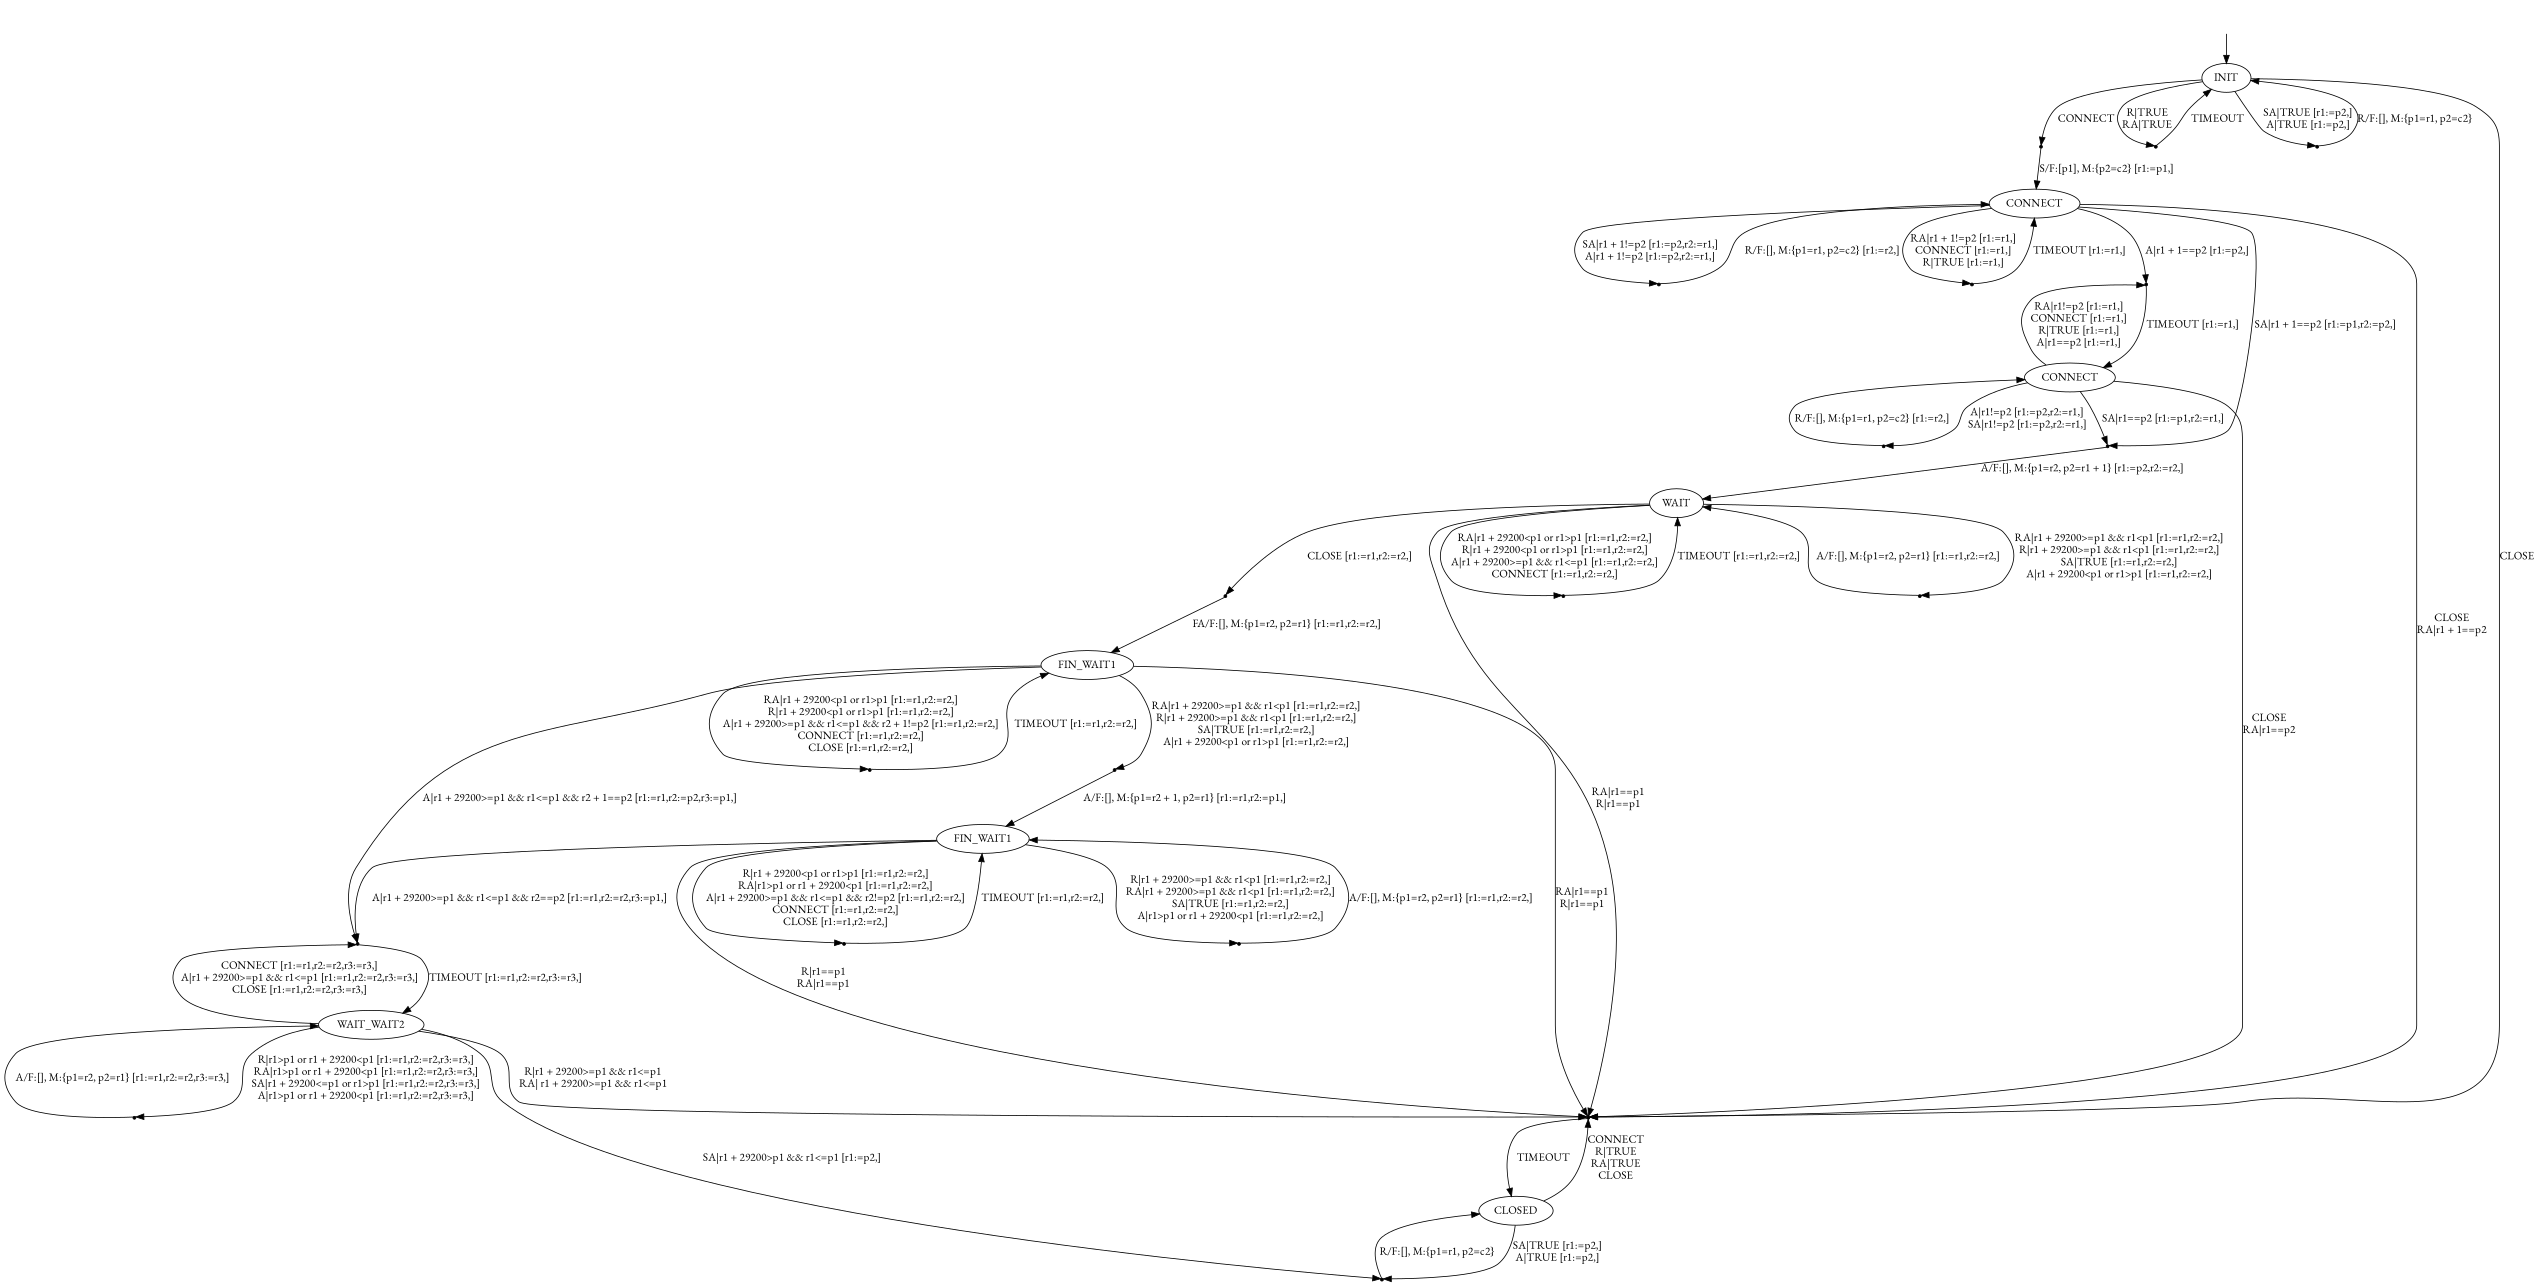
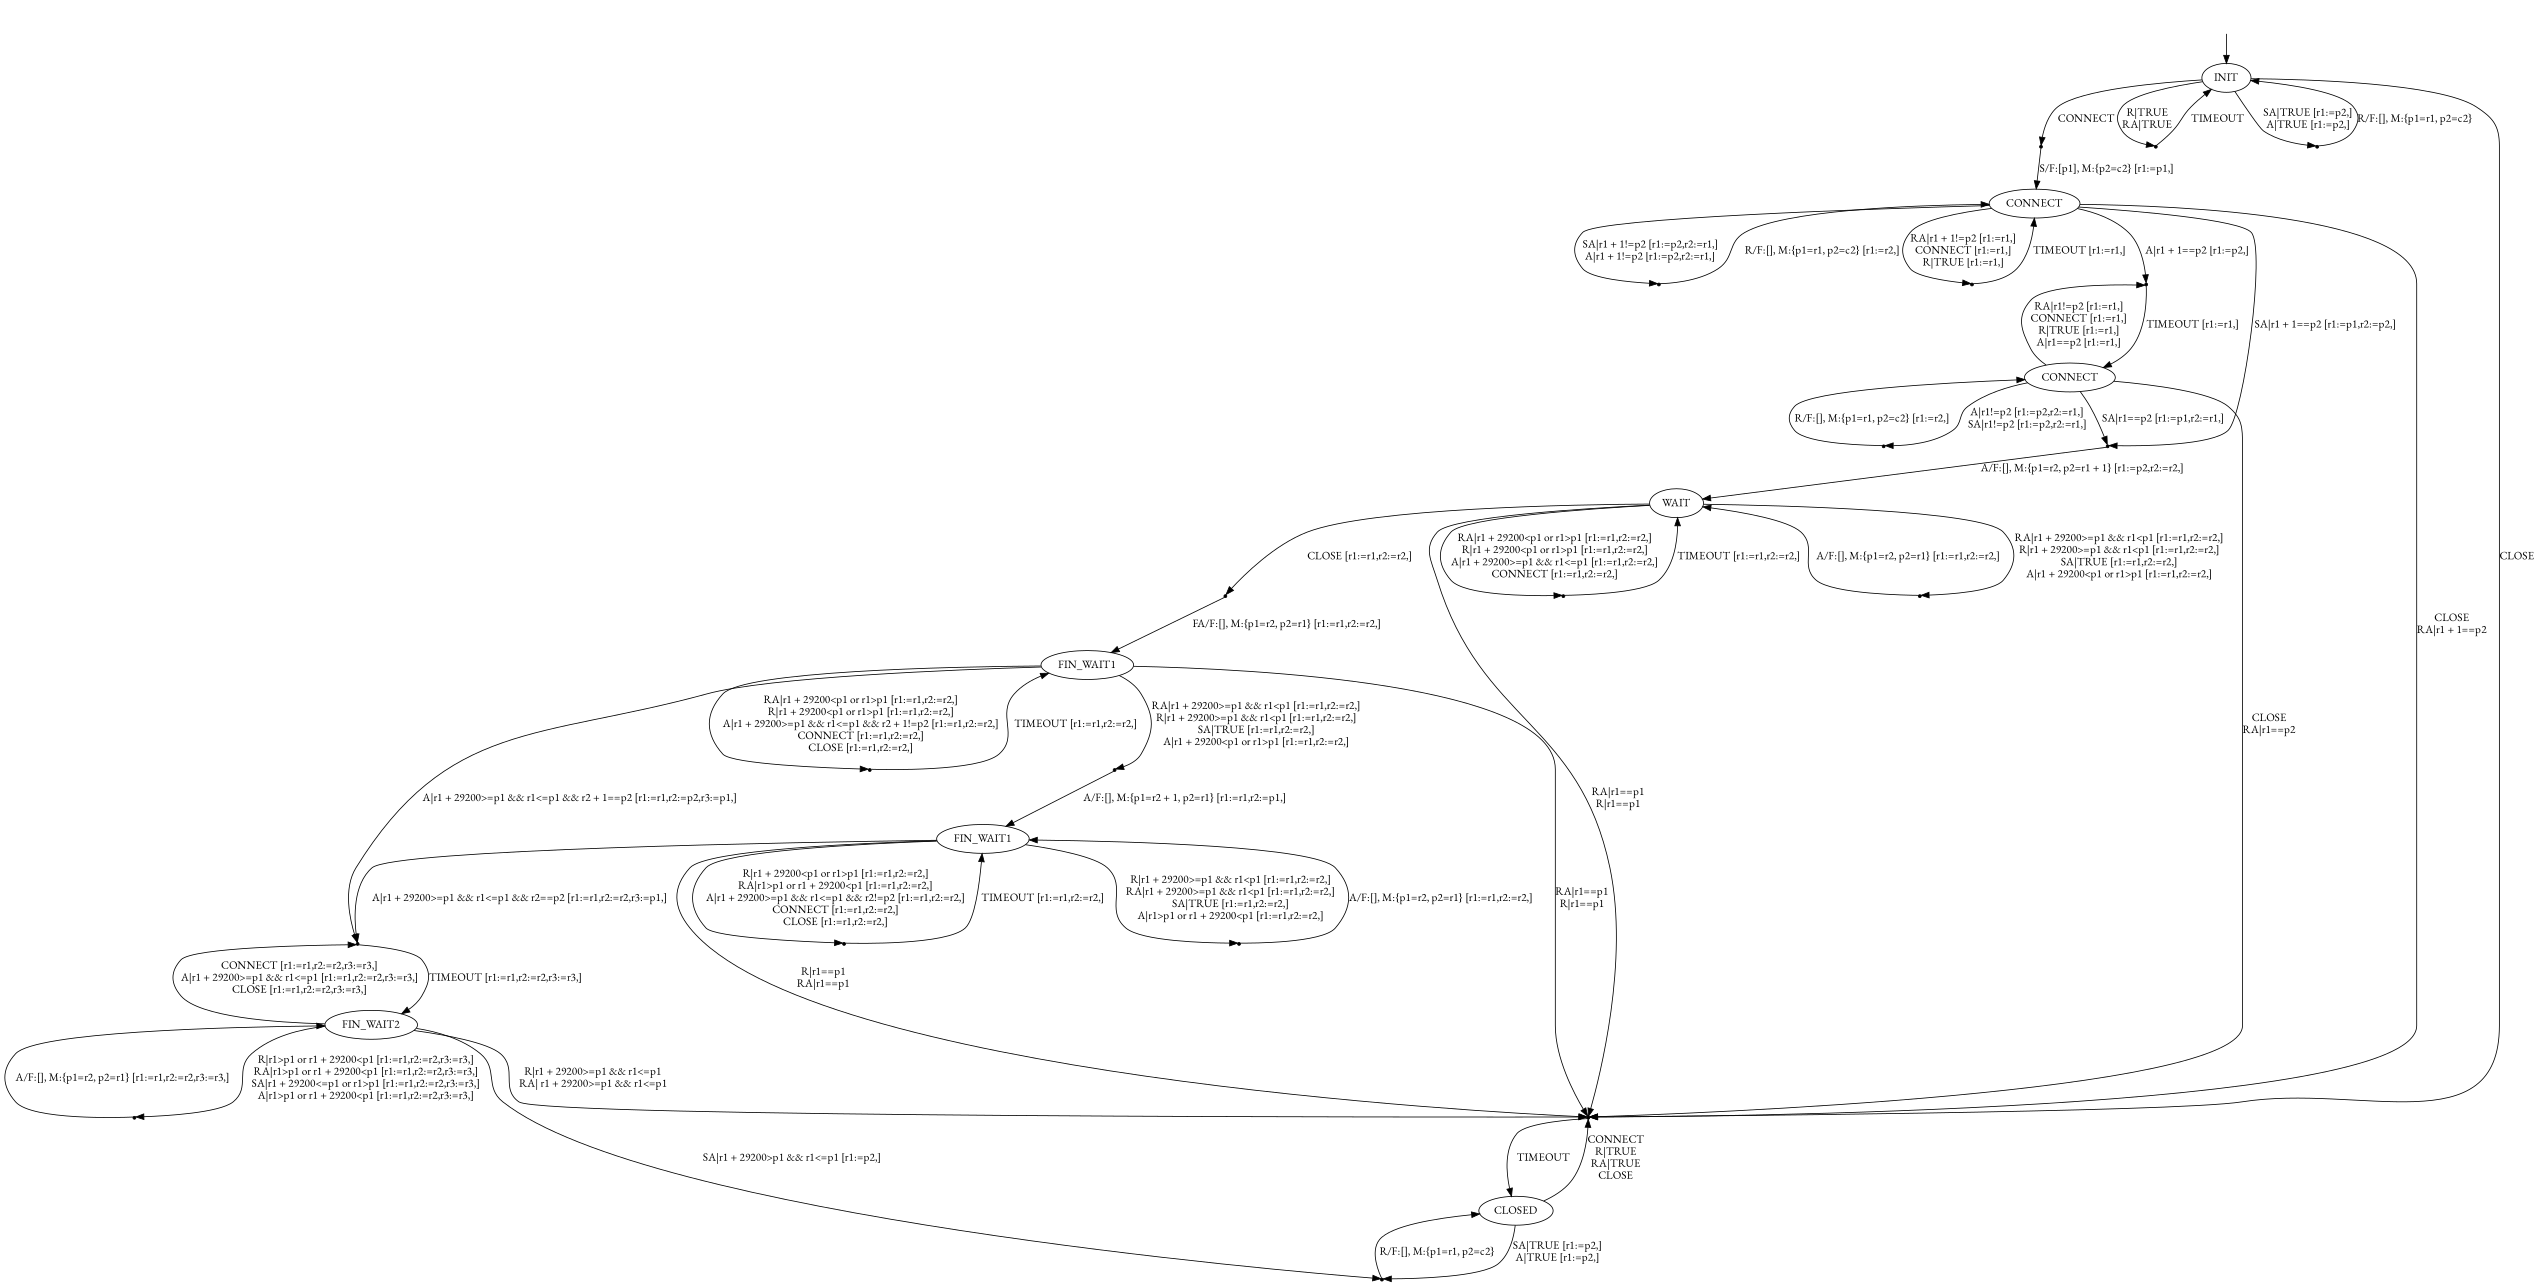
node "WAIT_WAIT2": label "WAIT_WAIT2" -> "FIN_WAIT2"
